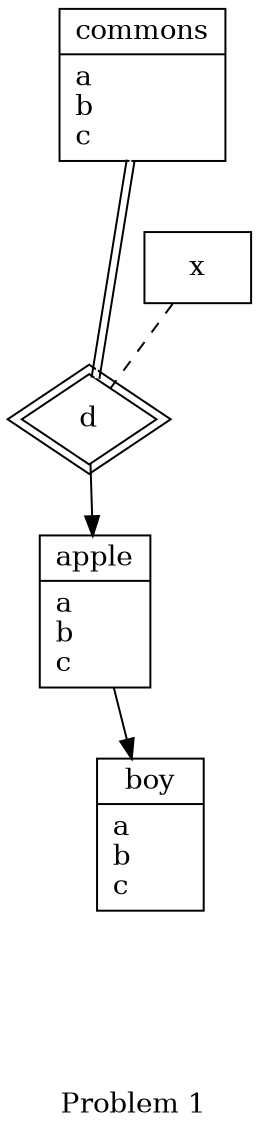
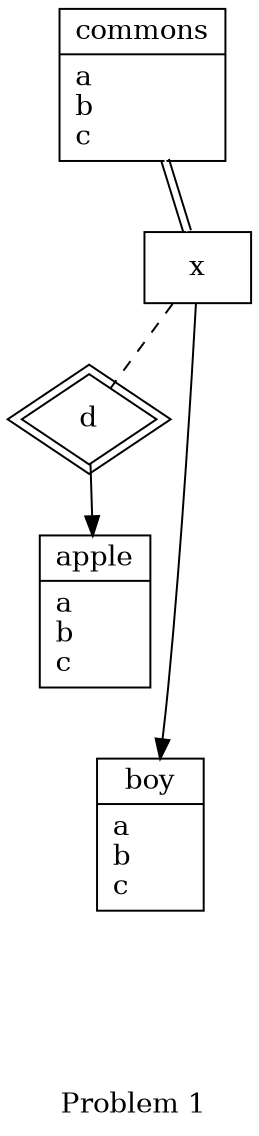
edge "commons" -- "d": now "commons" -- "x"
edge "apple" -- "boy": now "x" -- "boy"
